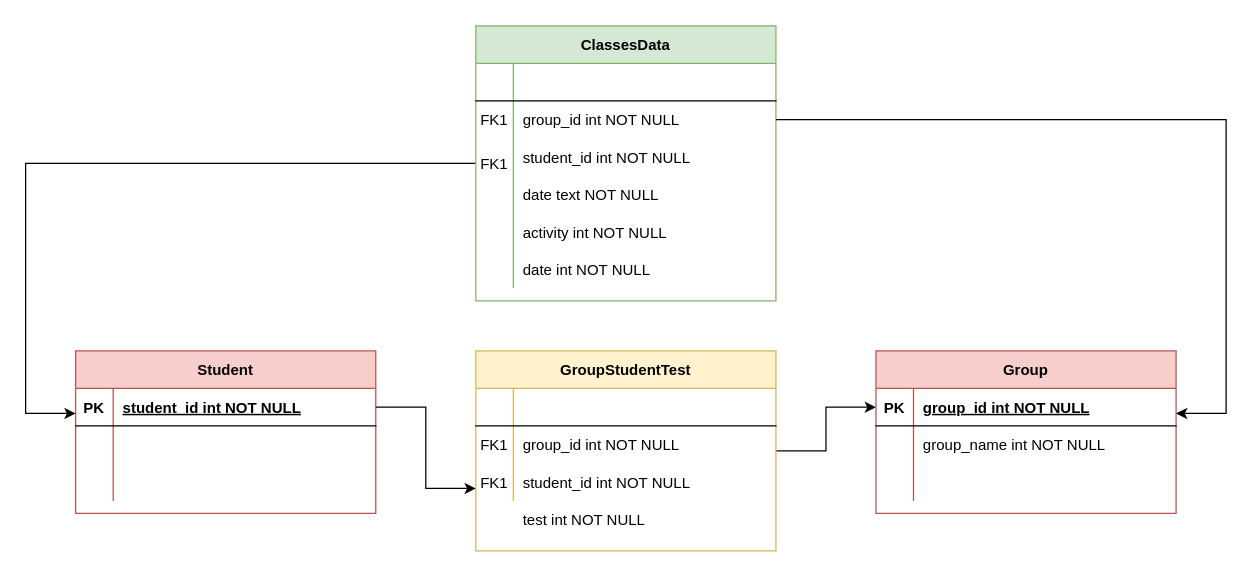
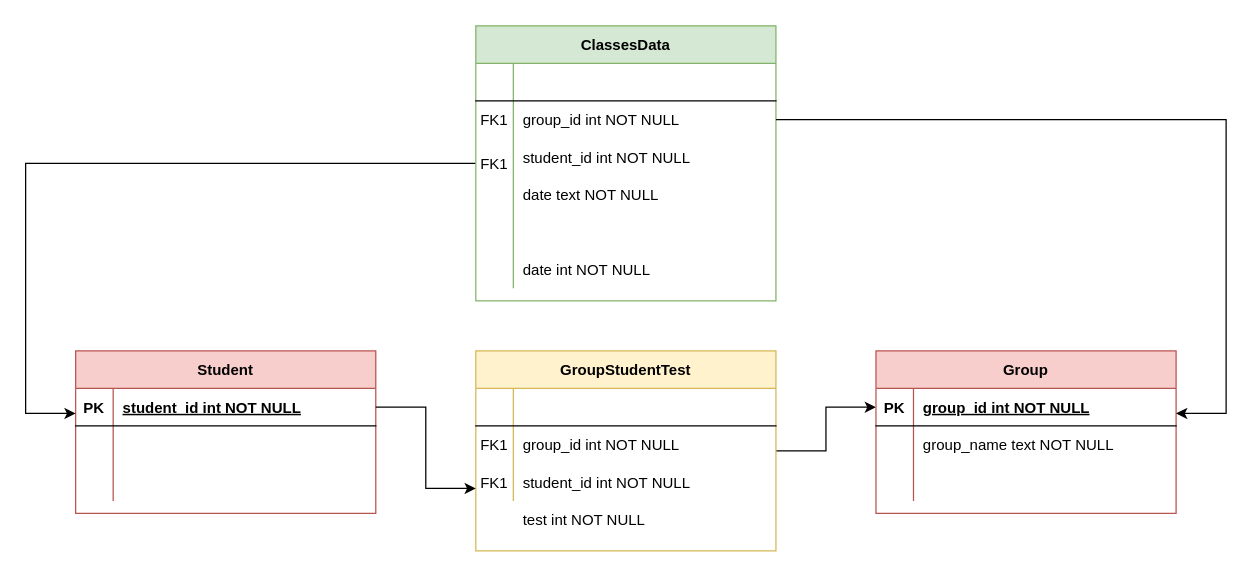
node "activity int NOT NULL": removed
node "group_name int NOT NULL": label "group_name int NOT NULL" -> "group_name text NOT NULL"
